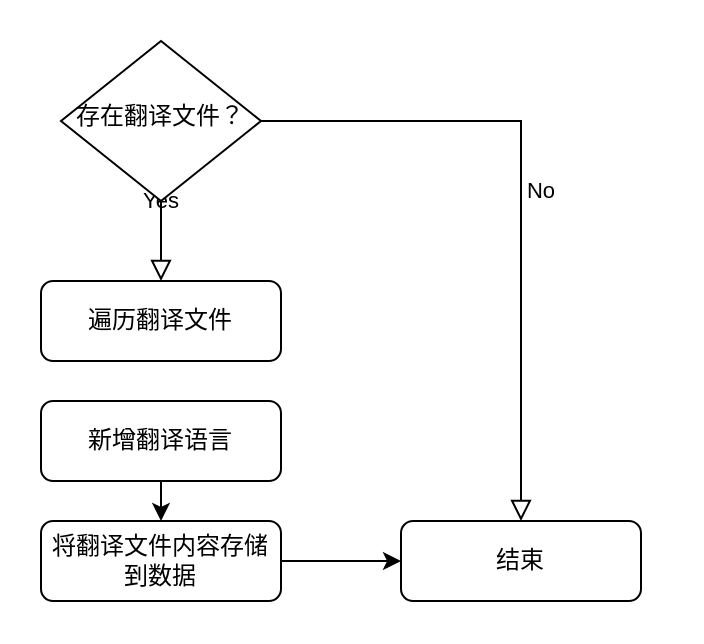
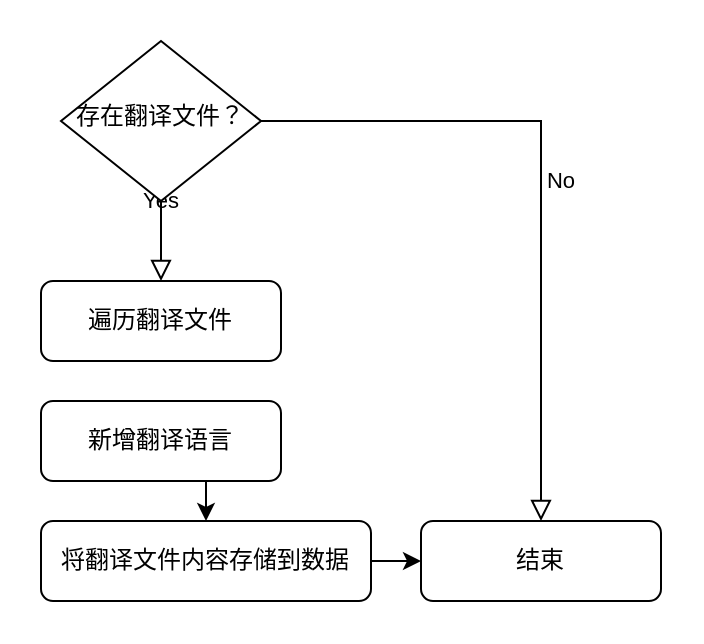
node "将翻译文件内容存储到数据": size 240x80 -> 330x80
node "结束": moved (521, 561) -> (541, 561)
